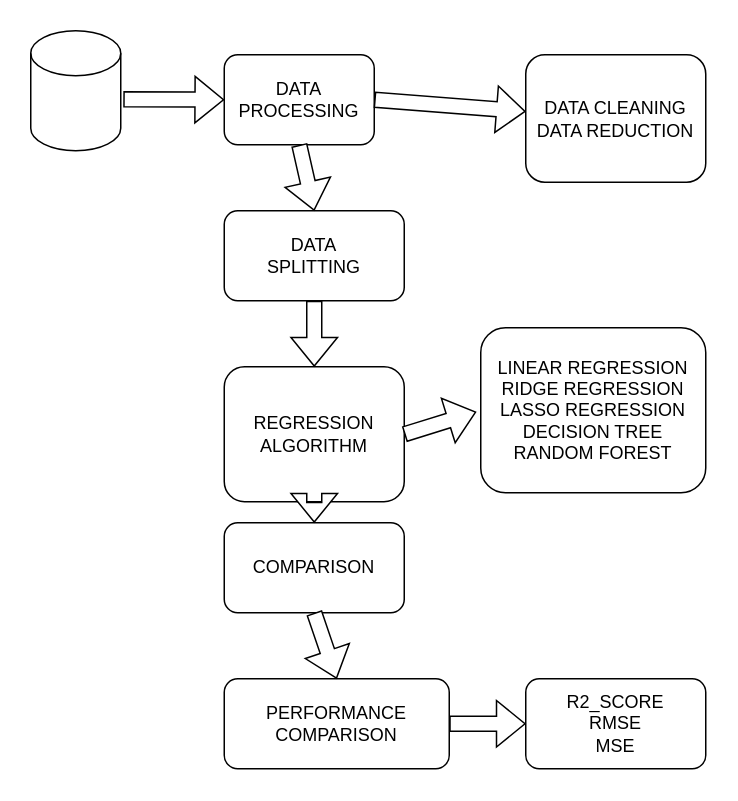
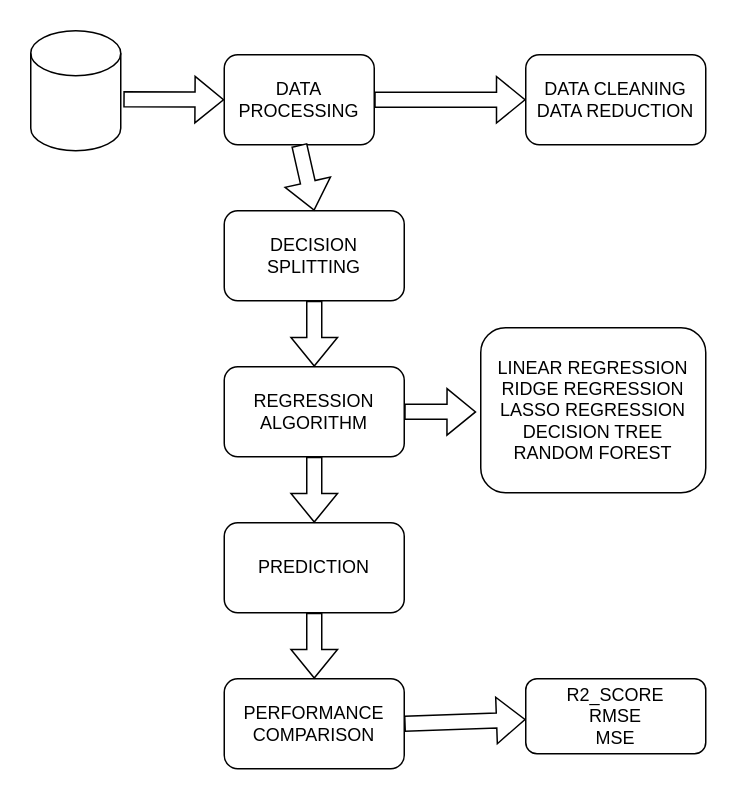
node "DATA CLEANING DATA REDUCTION": size 180x128 -> 180x90
node "DATA SPLITTING": label "DATA SPLITTING" -> "DECISION SPLITTING"
node "REGRESSION ALGORITHM": size 180x135 -> 180x90
node "COMPARISON": label "COMPARISON" -> "PREDICTION"
node "PERFORMANCE COMPARISON": size 225x90 -> 180x90
node "R2_SCORE RMSE MSE": size 180x90 -> 180x75
